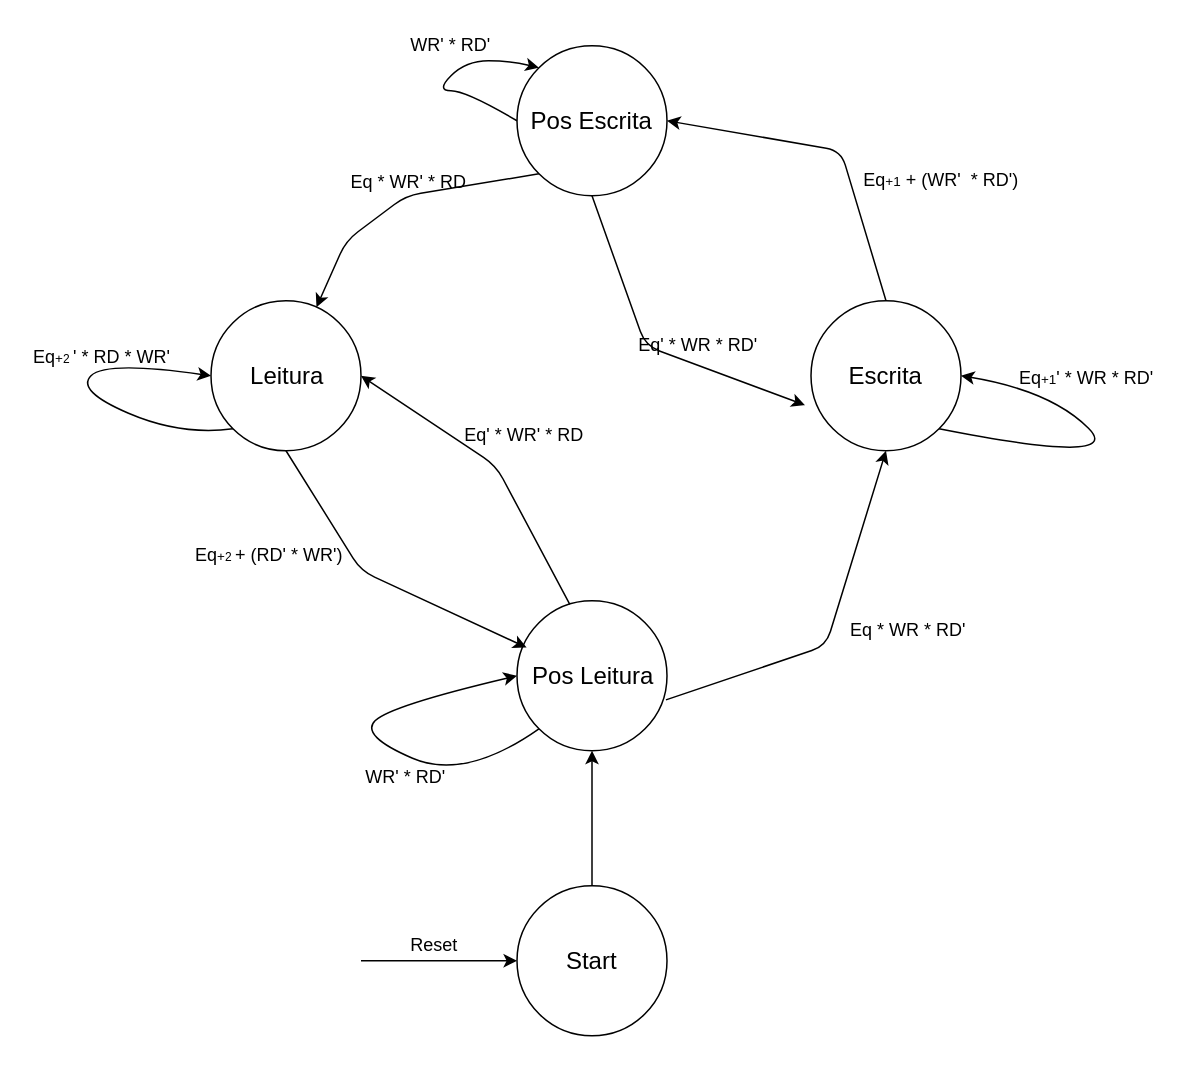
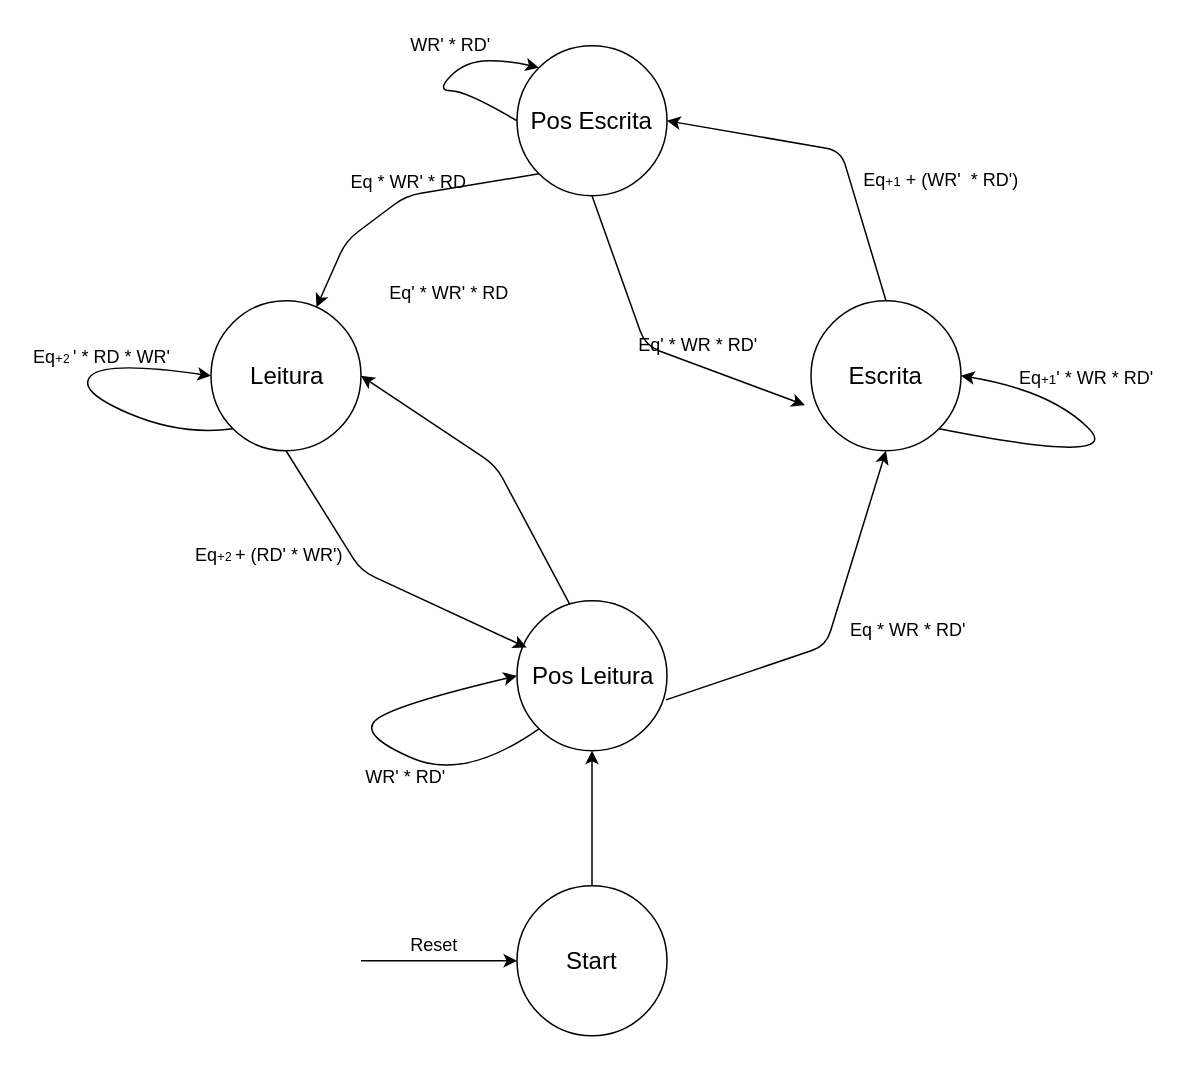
node "Eq' * WR' * RD": moved (524, 436) -> (449, 293)
